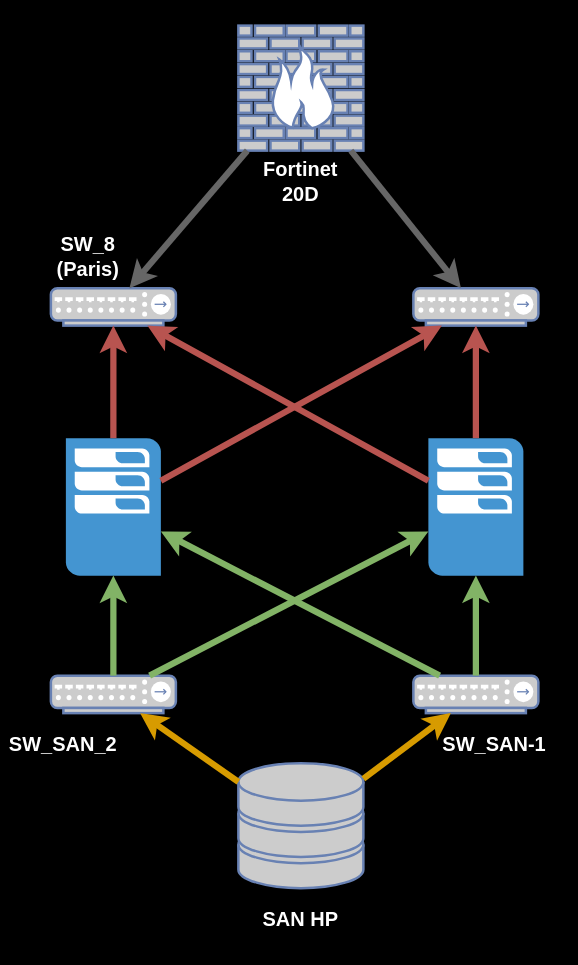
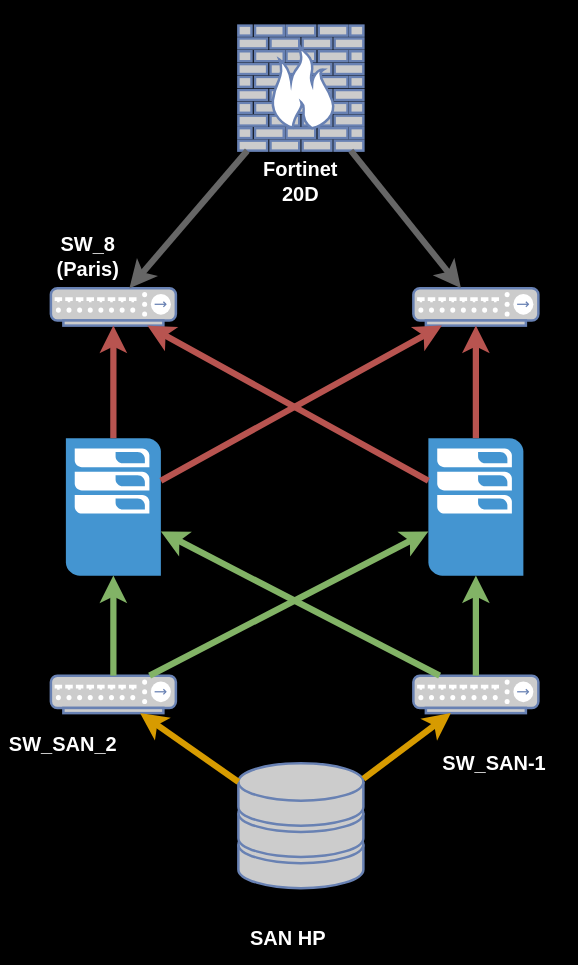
node "SW_SAN-1": moved (494, 744) -> (494, 763)
node "SAN HP": moved (301, 919) -> (288, 938)
